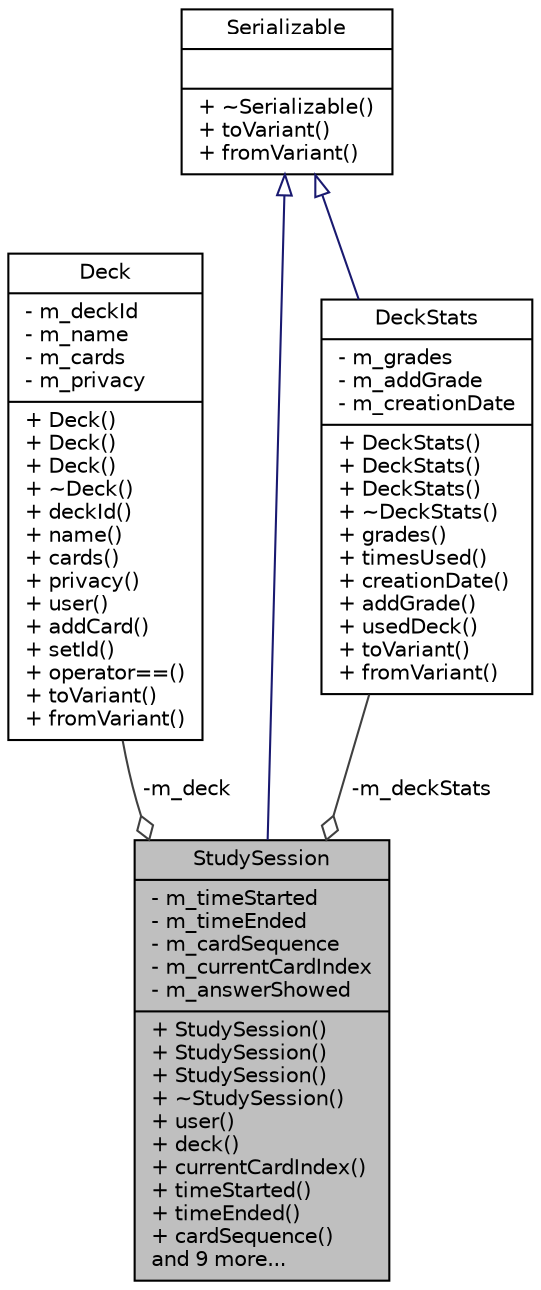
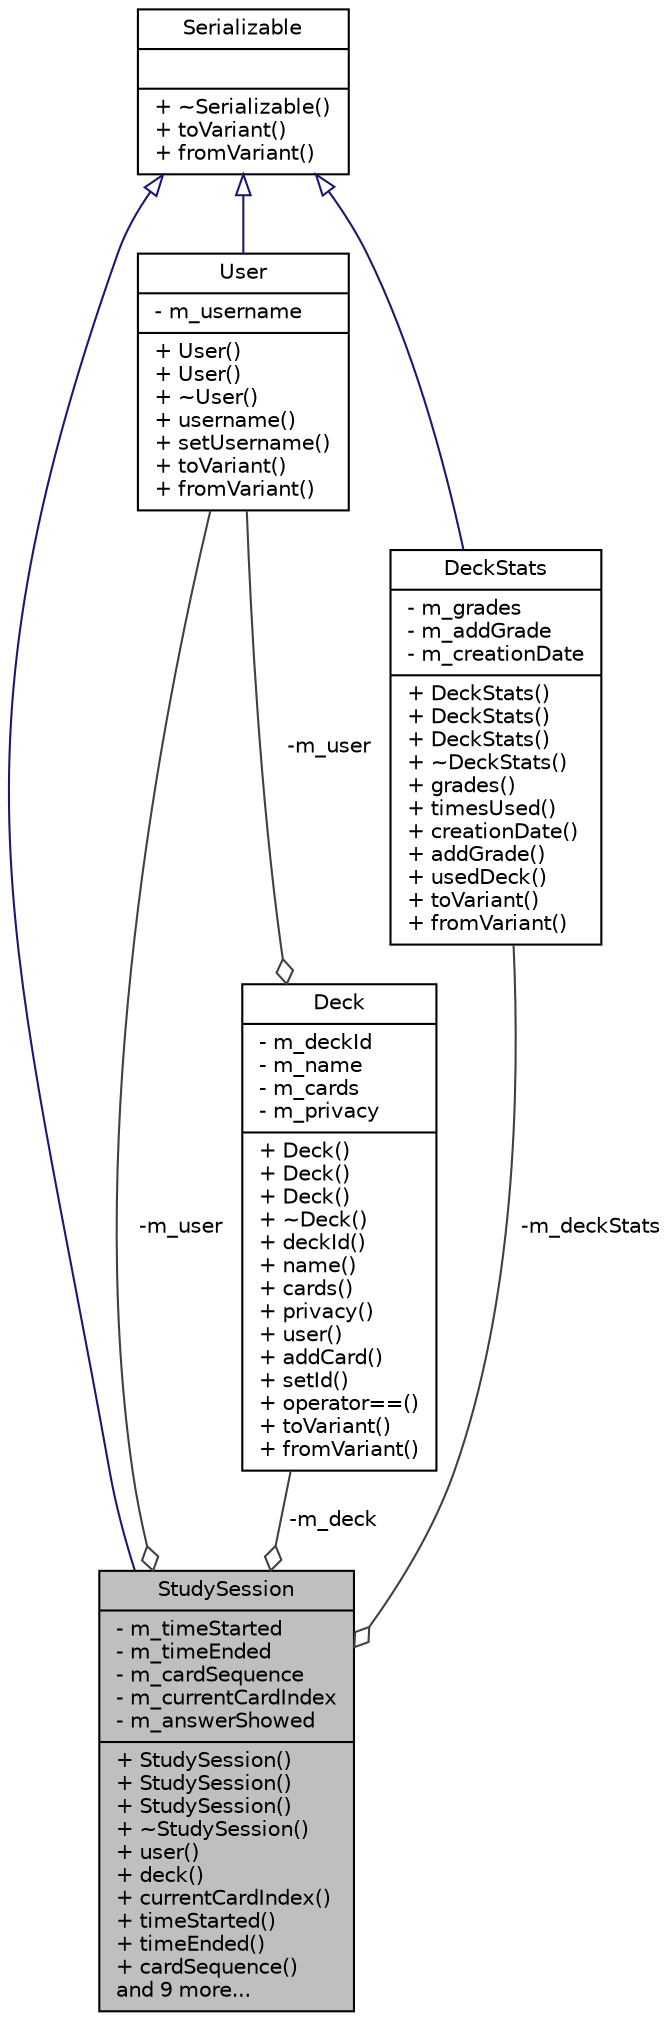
node "User": added
